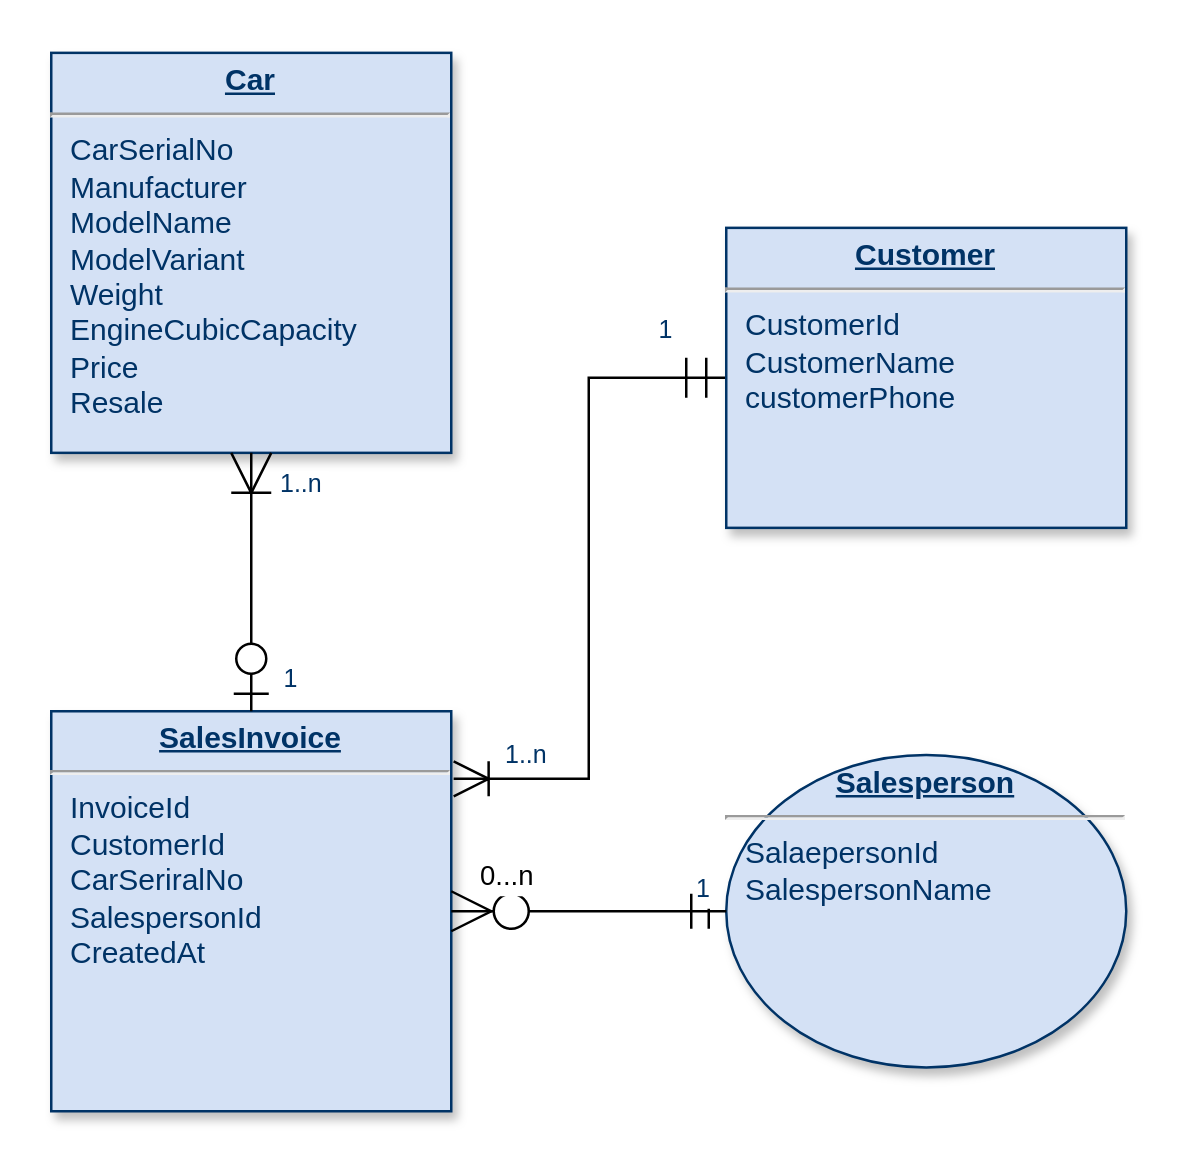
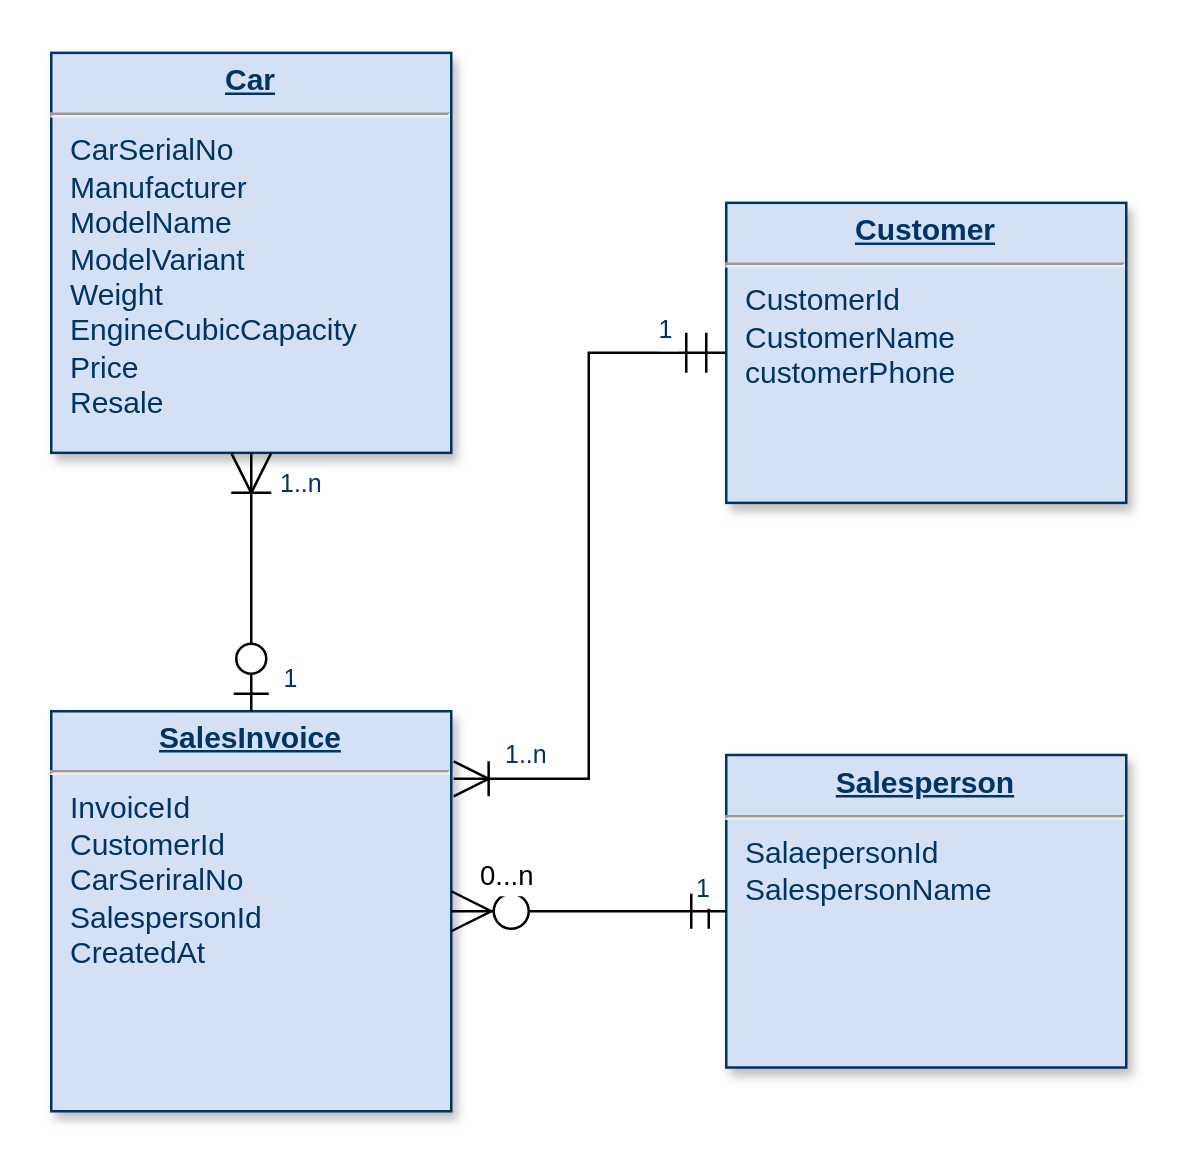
node "Customer CustomerId CustomerName customerPhone": moved (926, 378) -> (926, 353)
node "Salesperson SalaepersonId SalespersonName": shape ellipse -> rectangle
